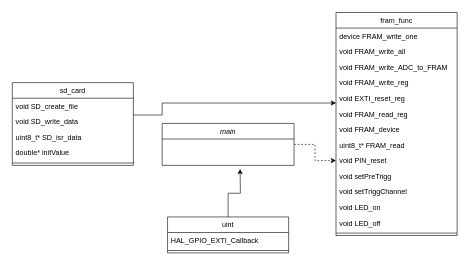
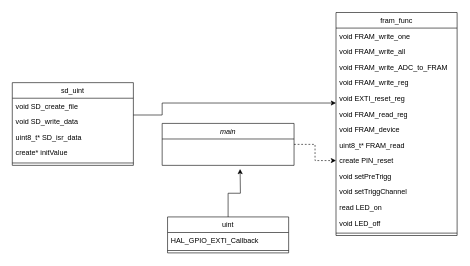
node "device FRAM_write_one": label "device FRAM_write_one" -> "void FRAM_write_one"
node "sd_card": label "sd_card" -> "sd_uint"
node "double* initValue": label "double* initValue" -> "create* initValue"
node "void PIN_reset": label "void PIN_reset" -> "create PIN_reset"
node "void LED_on": label "void LED_on" -> "read LED_on"
